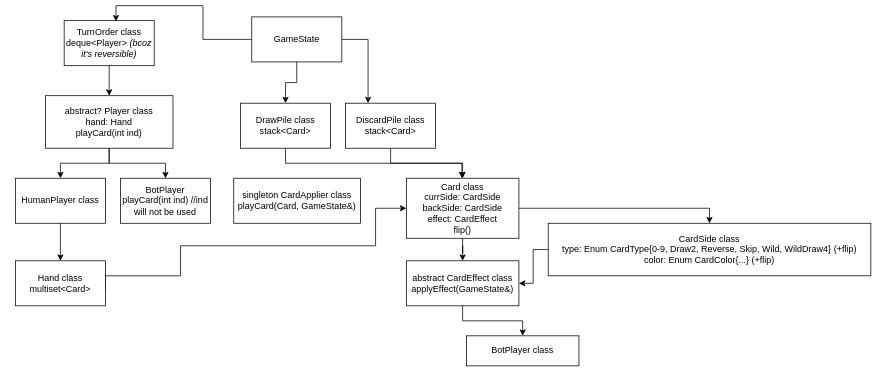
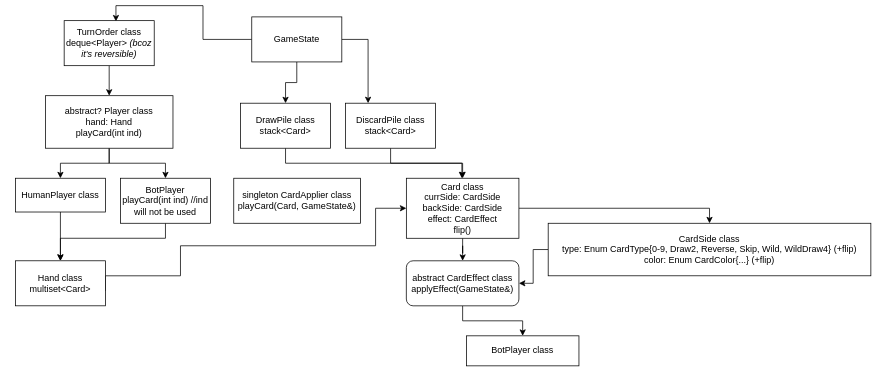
node "HumanPlayer class": size 90x45 -> 90x34
edge "BotPlayer playCard(int ind) //ind will not be used" -> "Hand class multiset<Card>": added
node "abstract CardEffect class applyEffect(GameState&)": shape rectangle -> rounded rectangle
